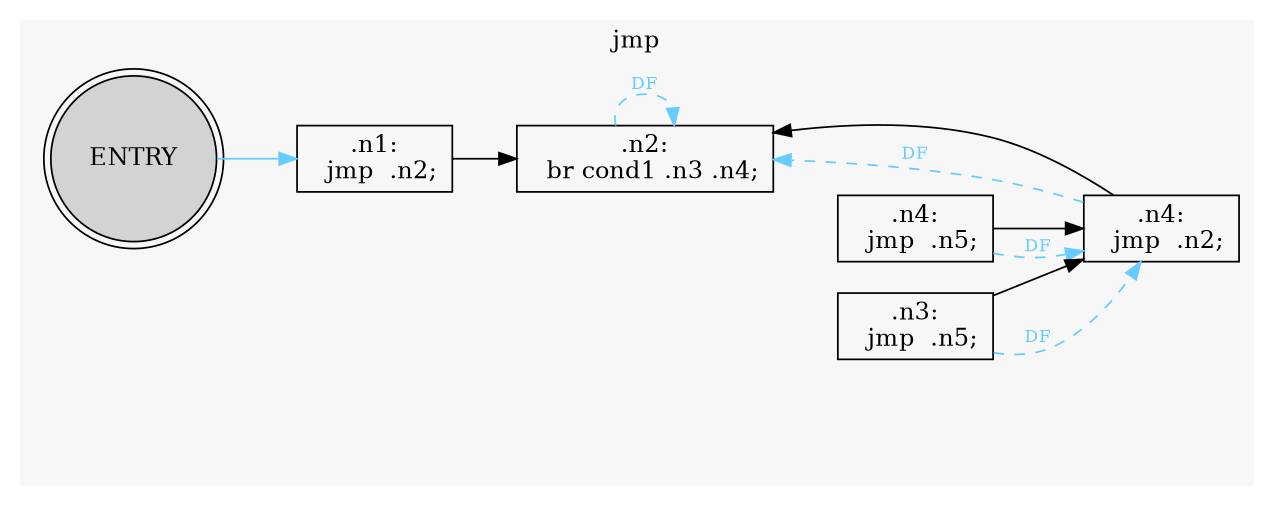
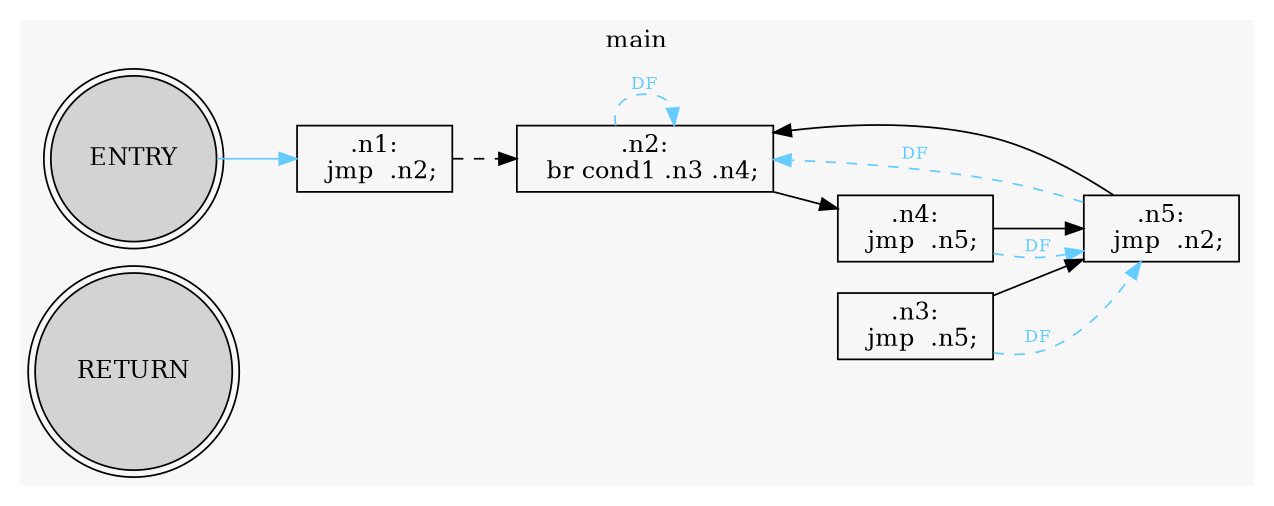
cluster "jmp": label "jmp" -> "main"
edge ".n1: jmp  .n2;" -> ".n2: br cond1 .n3 .n4;": style solid -> dashed
edge ".n2: br cond1 .n3 .n4;" -> ".n4: jmp  .n5;": added
node ".n4: jmp  .n2;": label ".n4: jmp  .n2;" -> ".n5: jmp  .n2;"
node "RETURN": added
